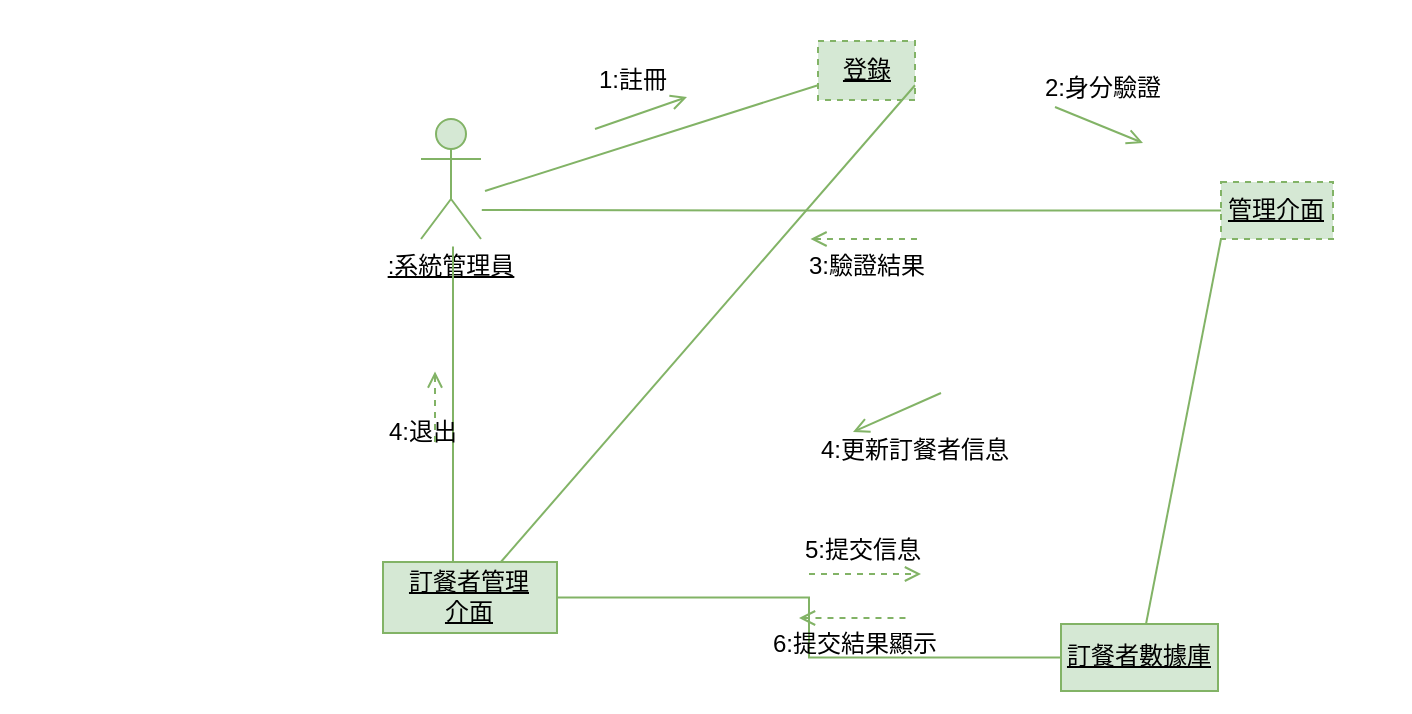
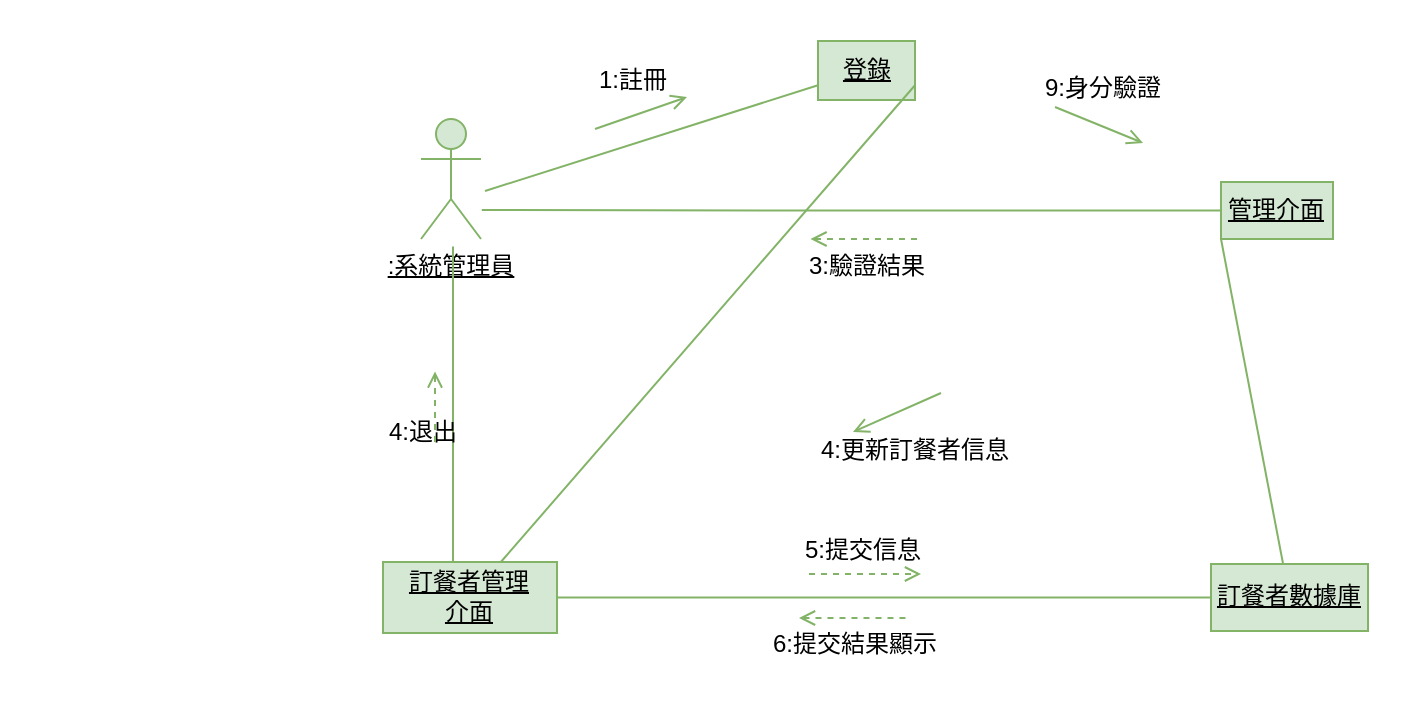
node "登錄": style dashed -> solid
node "2:身分驗證": label "2:身分驗證" -> "9:身分驗證"
node "管理介面": style dashed -> solid
node "訂餐者數據庫": moved (1140, 658) -> (1290, 598)
